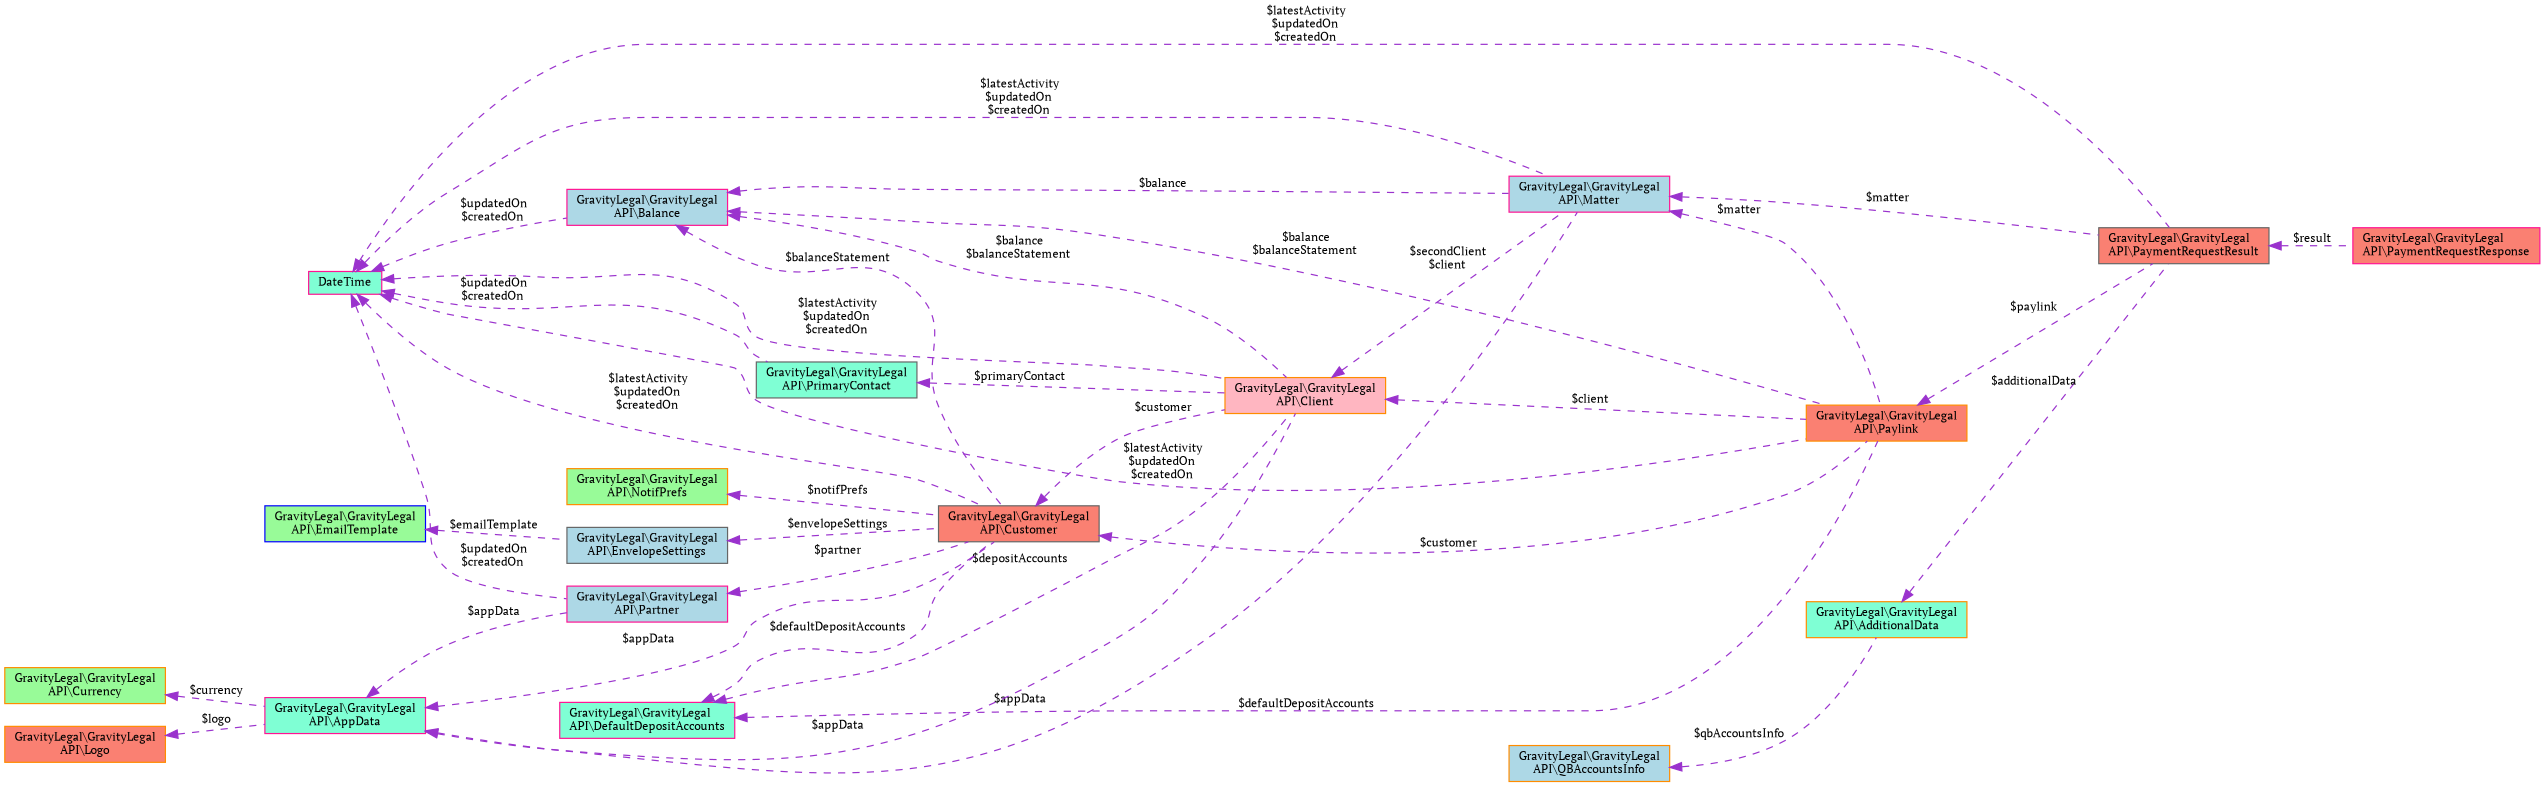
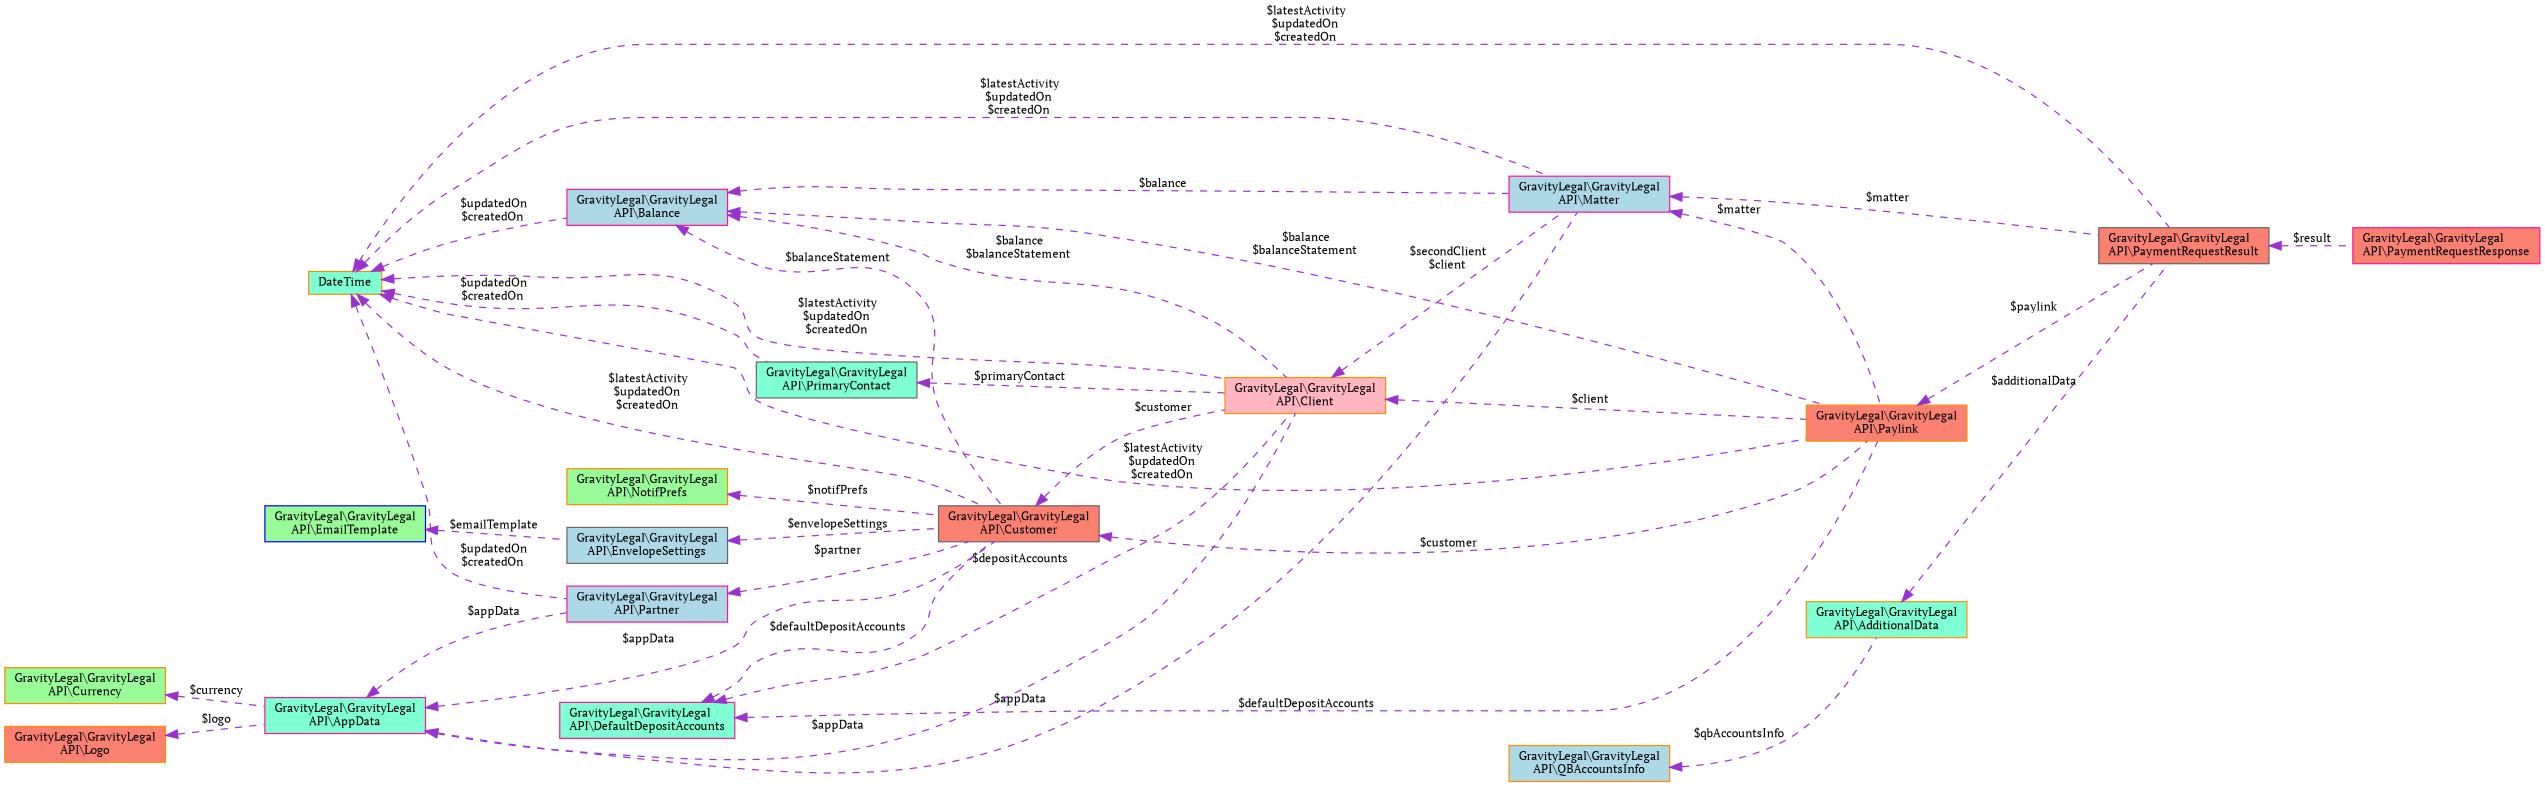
node "DateTime": color deeppink -> darkorange
